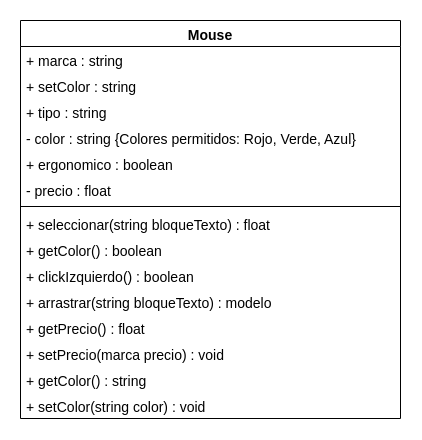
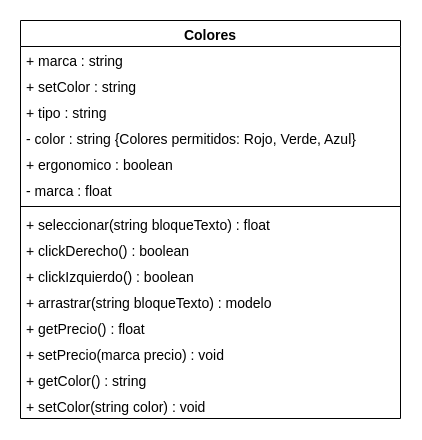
node "Mouse": label "Mouse" -> "Colores"
node "- precio : float": label "- precio : float" -> "- marca : float"
node "+ getColor() : boolean": label "+ getColor() : boolean" -> "+ clickDerecho() : boolean"
